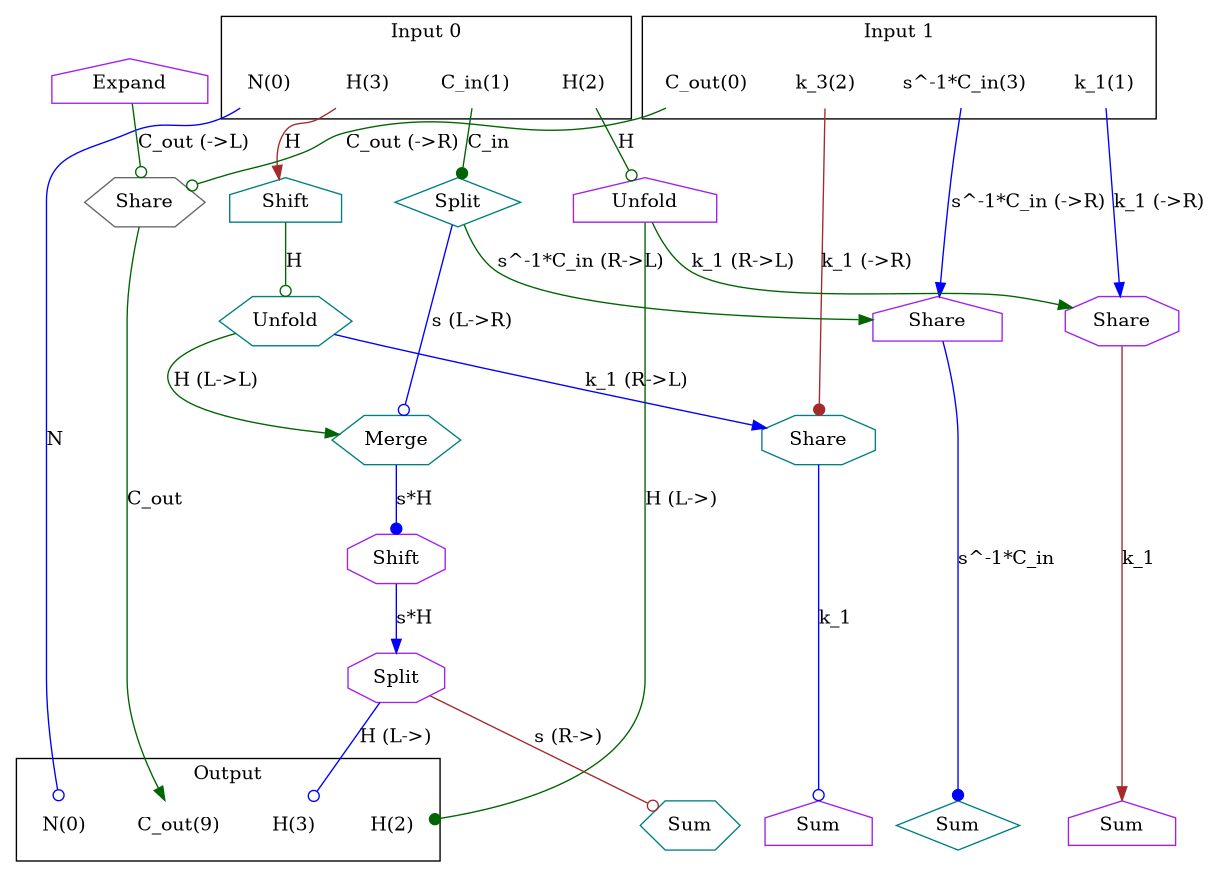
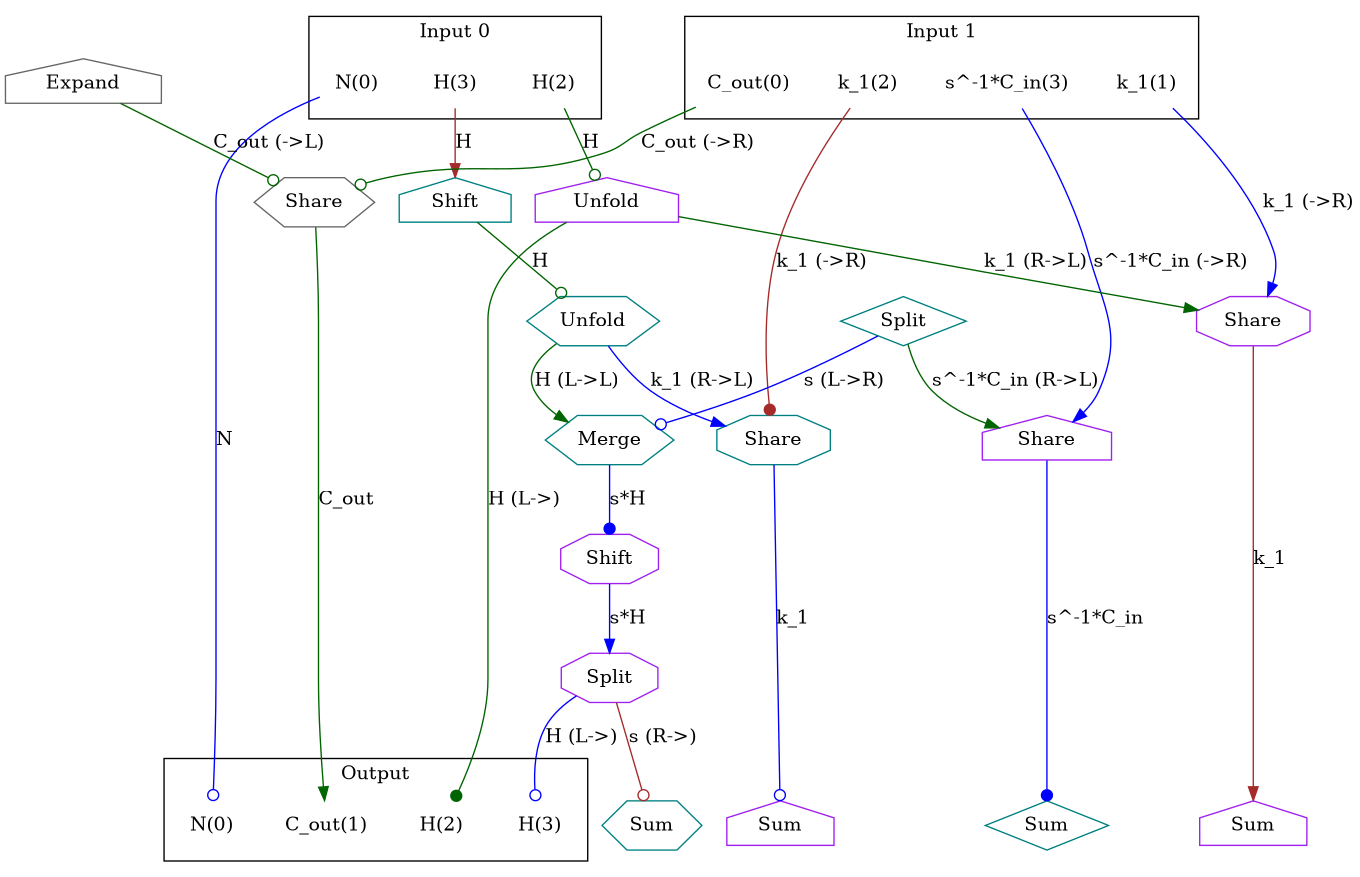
node "Expand": color purple -> gray40
node "C_in(1)": removed
node "k_3(2)": label "k_3(2)" -> "k_1(2)"
node "C_out(9)": label "C_out(9)" -> "C_out(1)"
